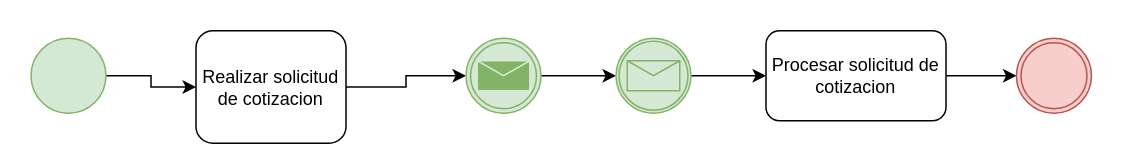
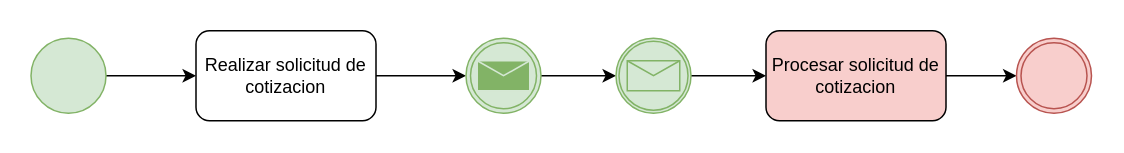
node "Procesar solicitud de cotizacion": fillcolor #ffffff -> #f8cecc
node "Realizar solicitud de cotizacion": size 150x113 -> 180x90
